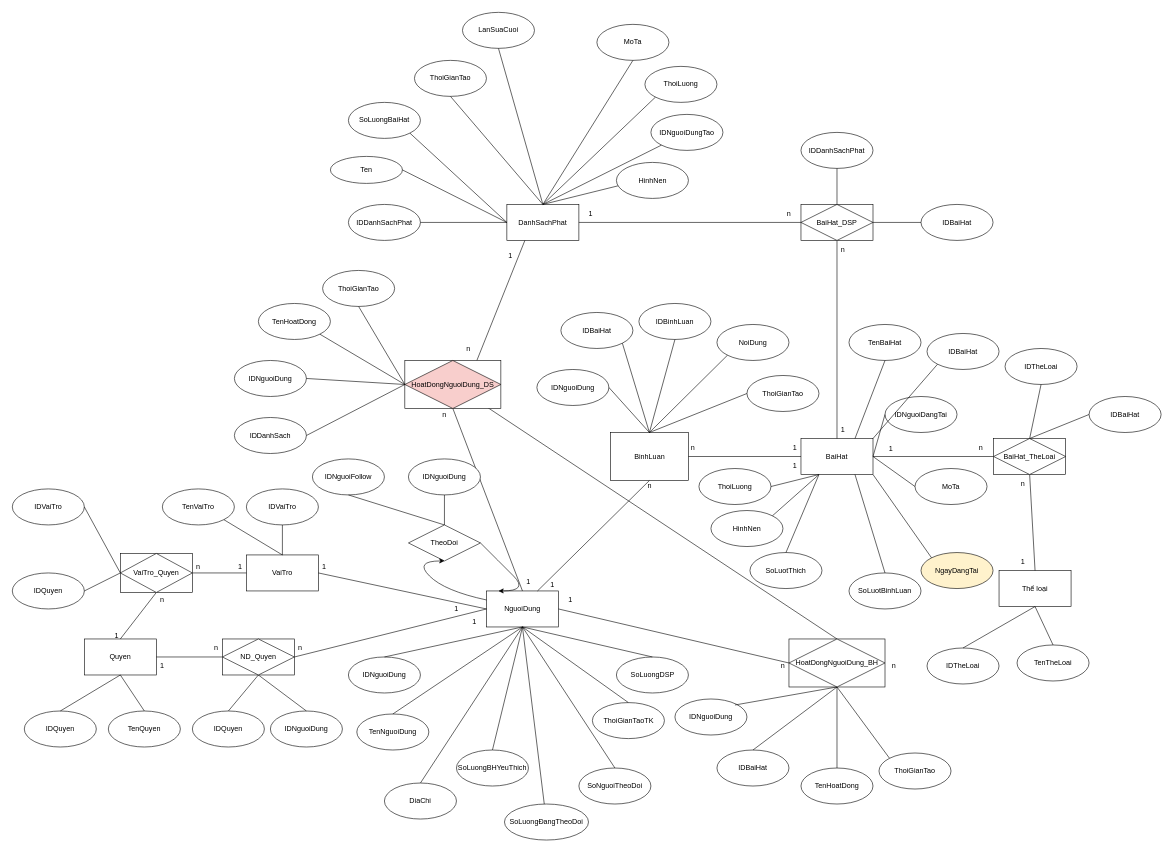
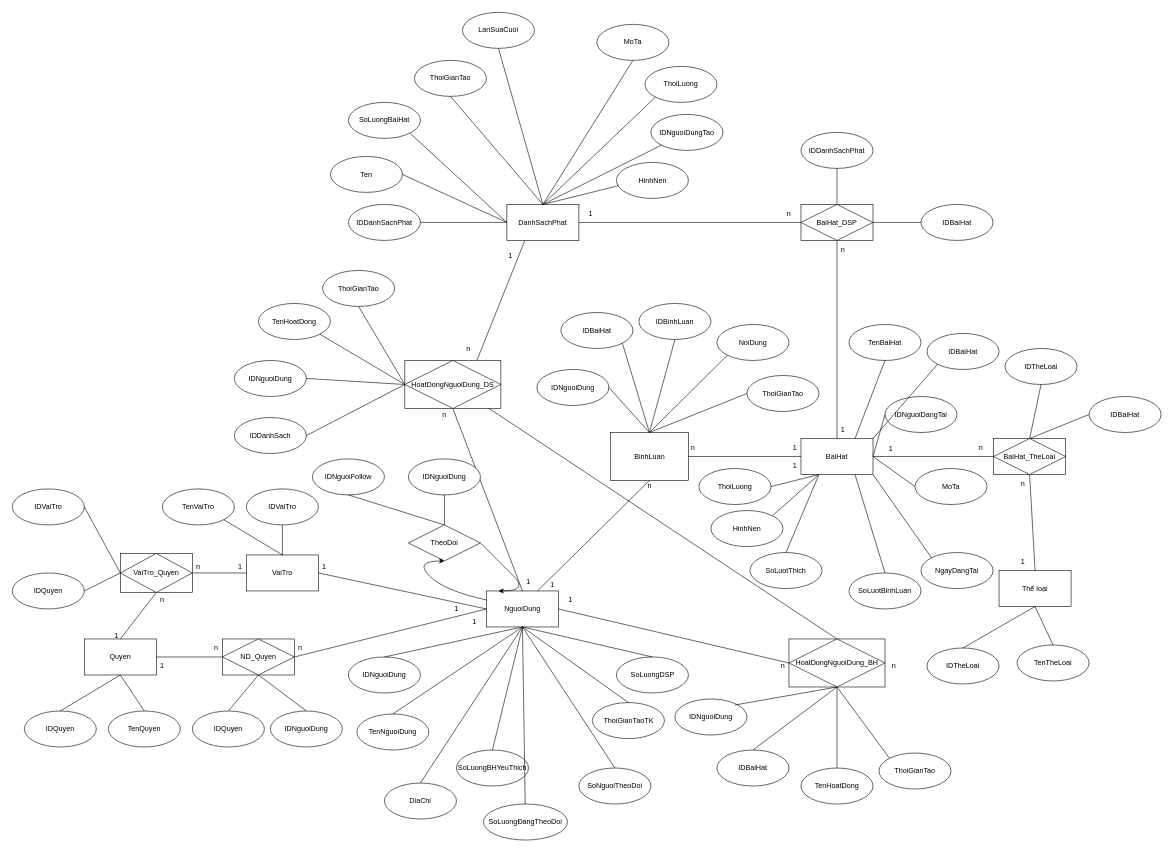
node "Ten": size 72x27 -> 72x36
node "HoatDongNguoiDung_DS": fillcolor #f8cecc -> #ffffff
node "NgayDangTai": fillcolor #fff2cc -> #ffffff
node "SoLuongĐangTheoDoi": moved (546, 822) -> (525, 822)
